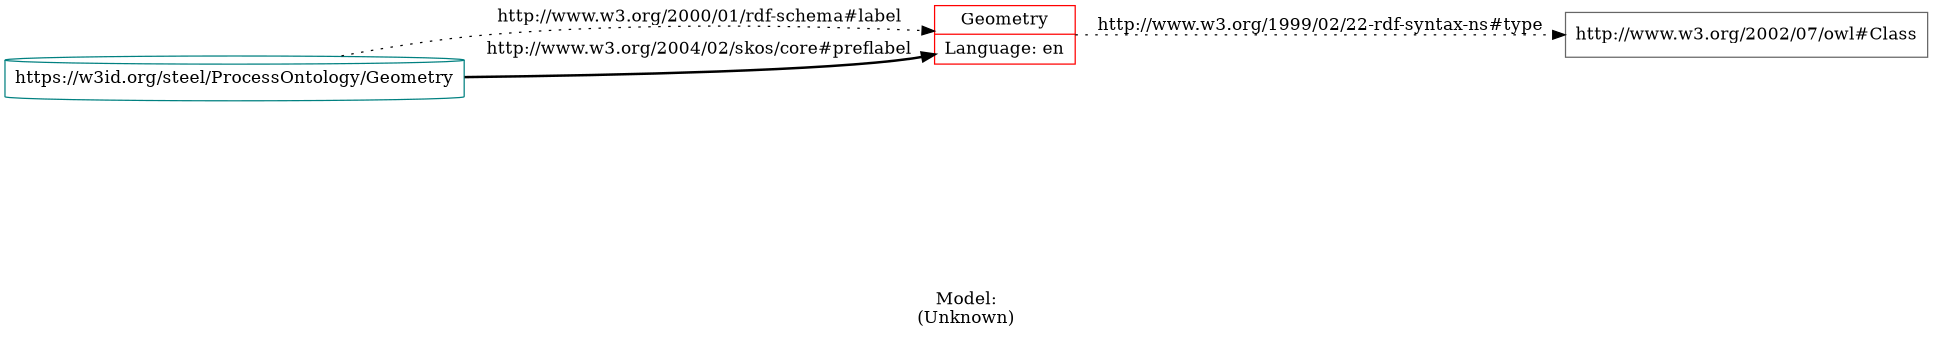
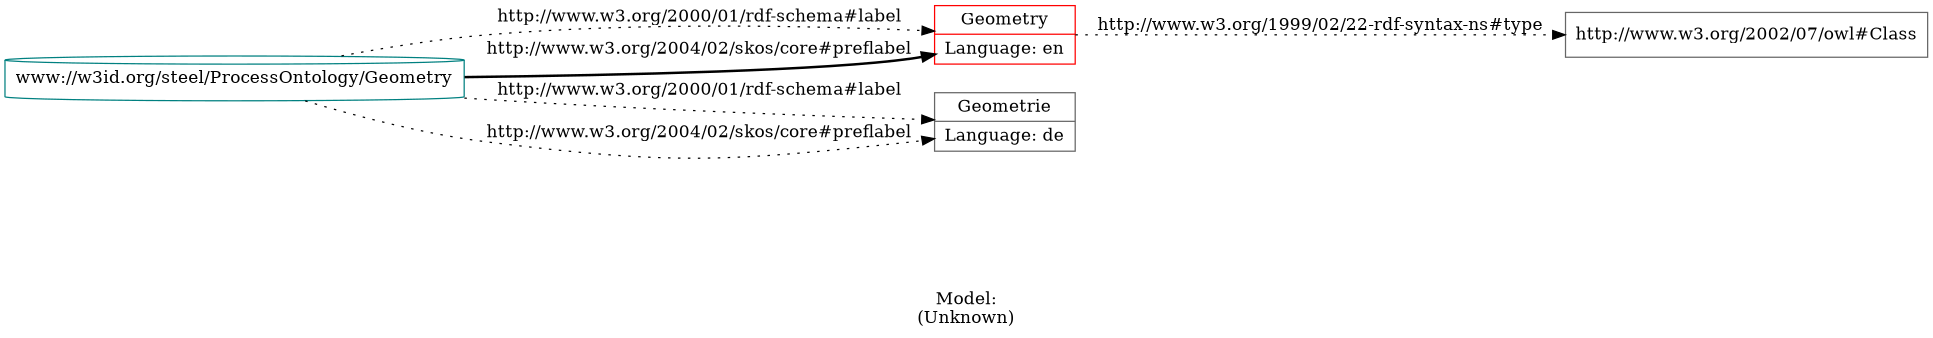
node "https://w3id.org/steel/ProcessOntology/Geometry": label "https://w3id.org/steel/ProcessOntology/Geometry" -> "www://w3id.org/steel/ProcessOntology/Geometry"
node "Geometrie": added
